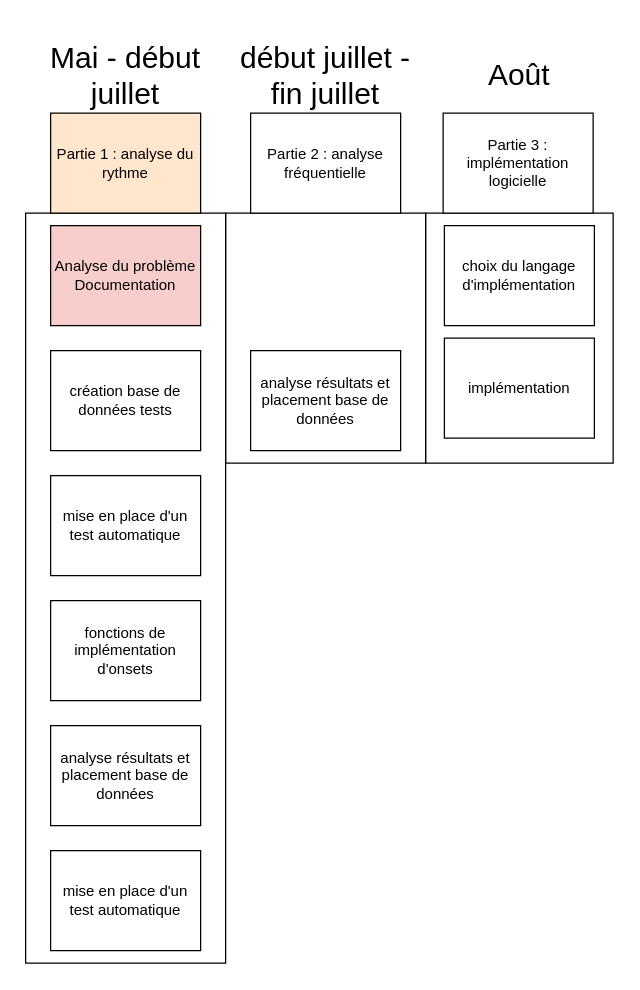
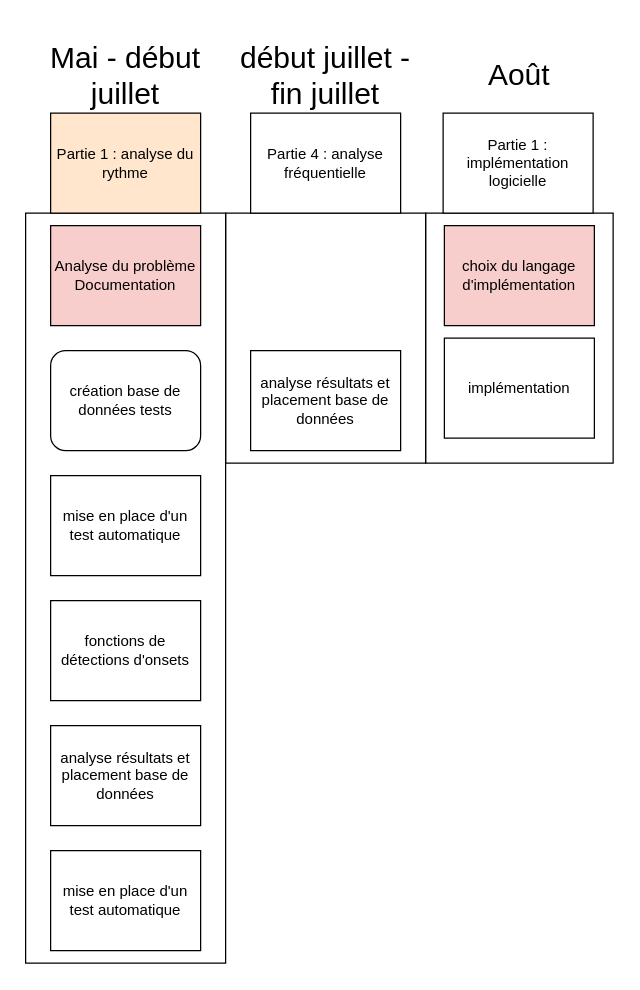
node "Partie 2 : analyse fréquentielle": label "Partie 2 : analyse fréquentielle" -> "Partie 4 : analyse fréquentielle"
node "Partie 3 : implémentation logicielle": label "Partie 3 : implémentation logicielle" -> "Partie 1 : implémentation logicielle"
node "choix du langage d'implémentation": fillcolor #ffffff -> #f8cecc
node "création base de données tests": shape rectangle -> rounded rectangle
node "fonctions de implémentation d'onsets": label "fonctions de implémentation d'onsets" -> "fonctions de détections d'onsets"
